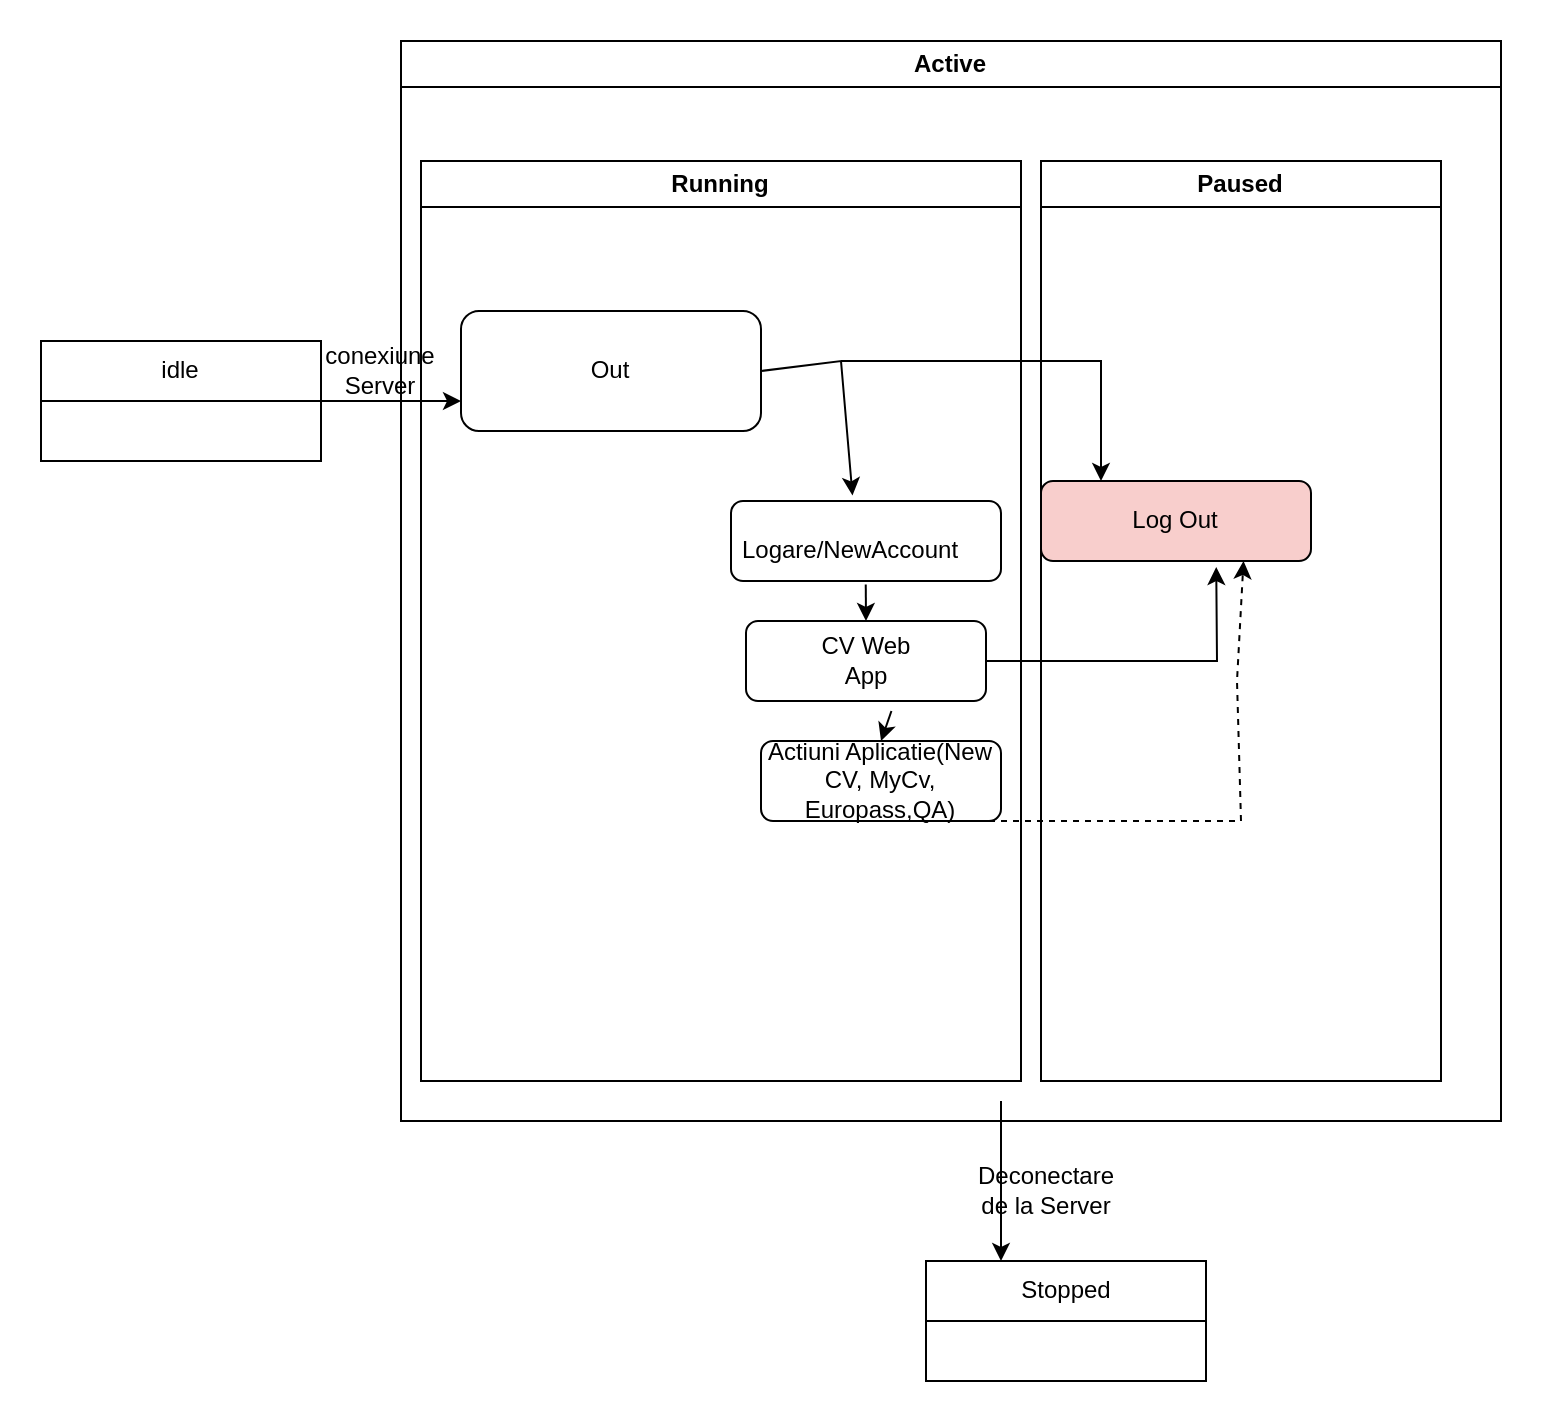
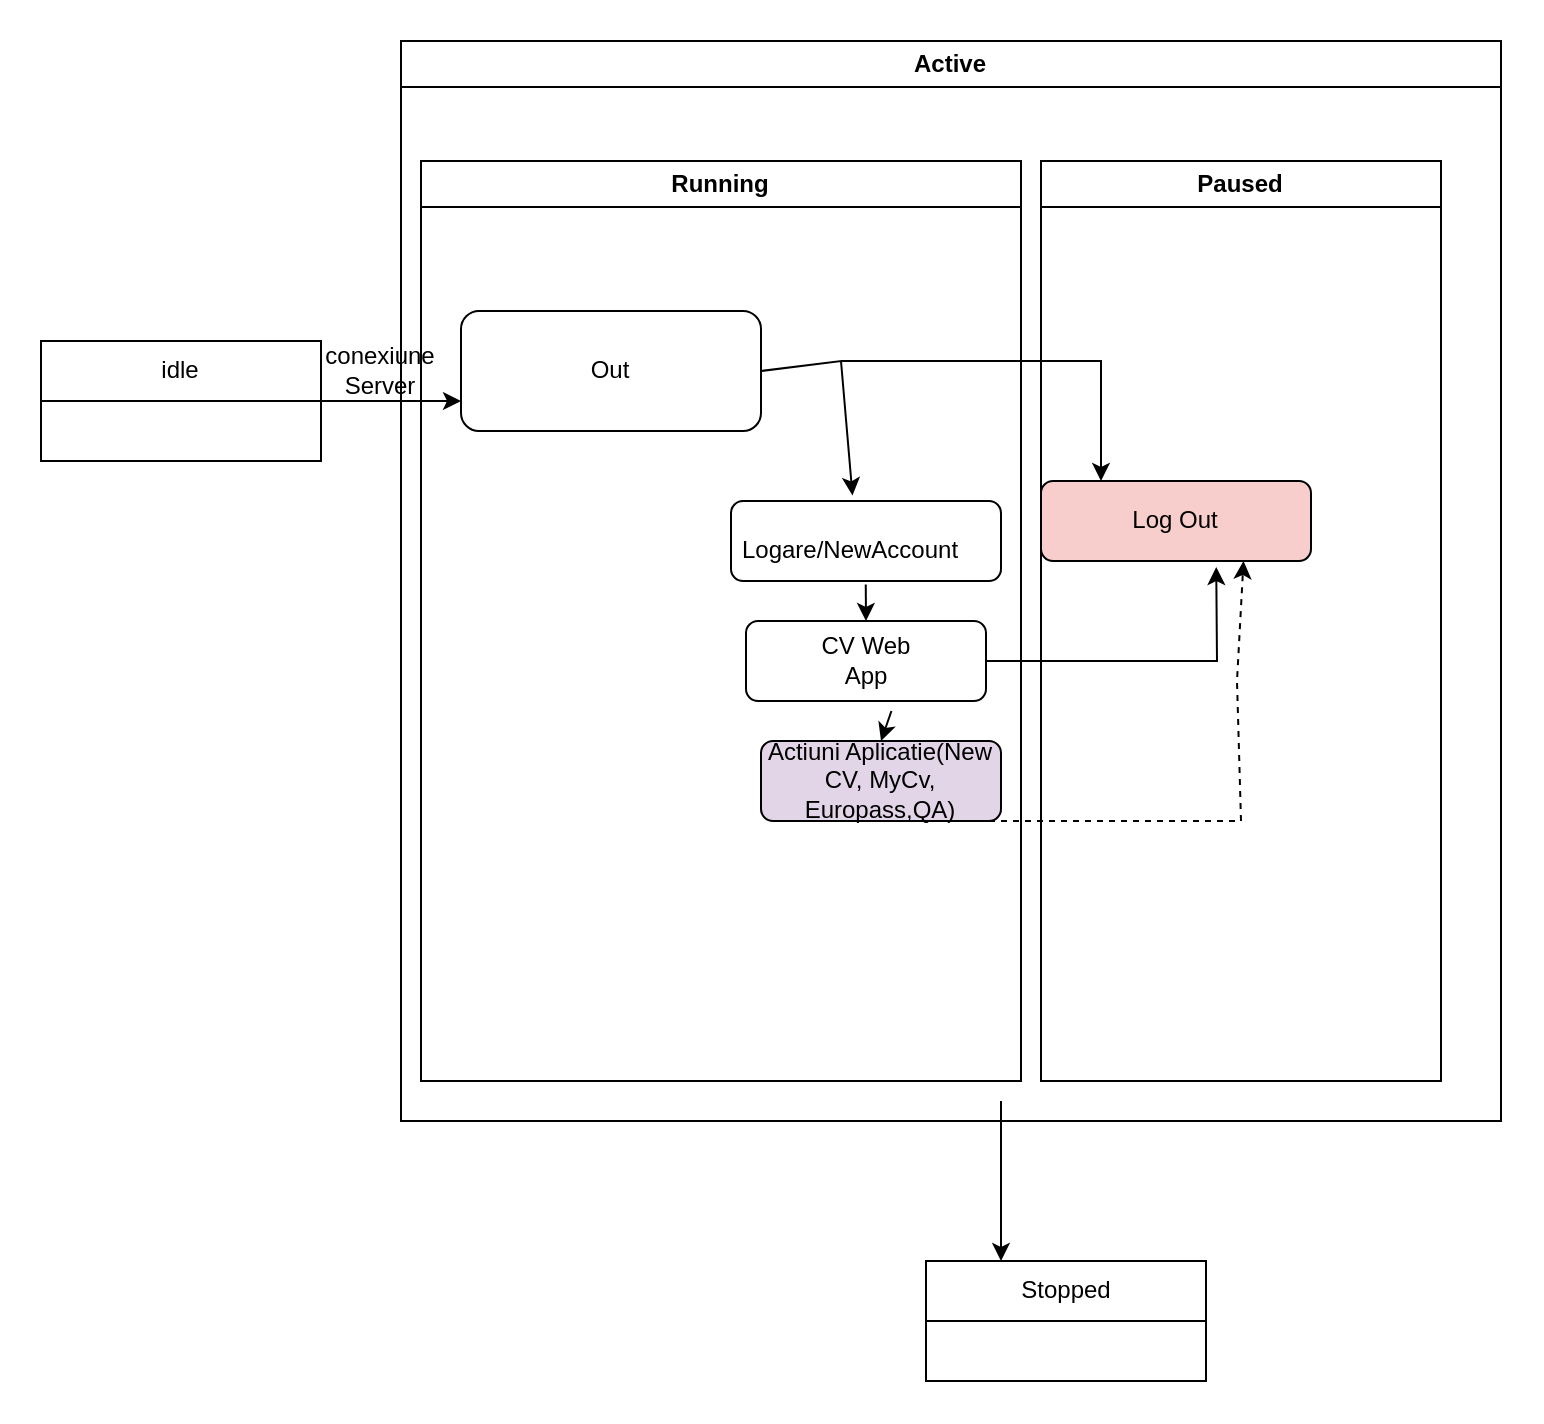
node "Actiuni Aplicatie(New CV, MyCv, Europass,QA)": fillcolor #ffffff -> #e1d5e7
node "Deconectare de la Server": removed
